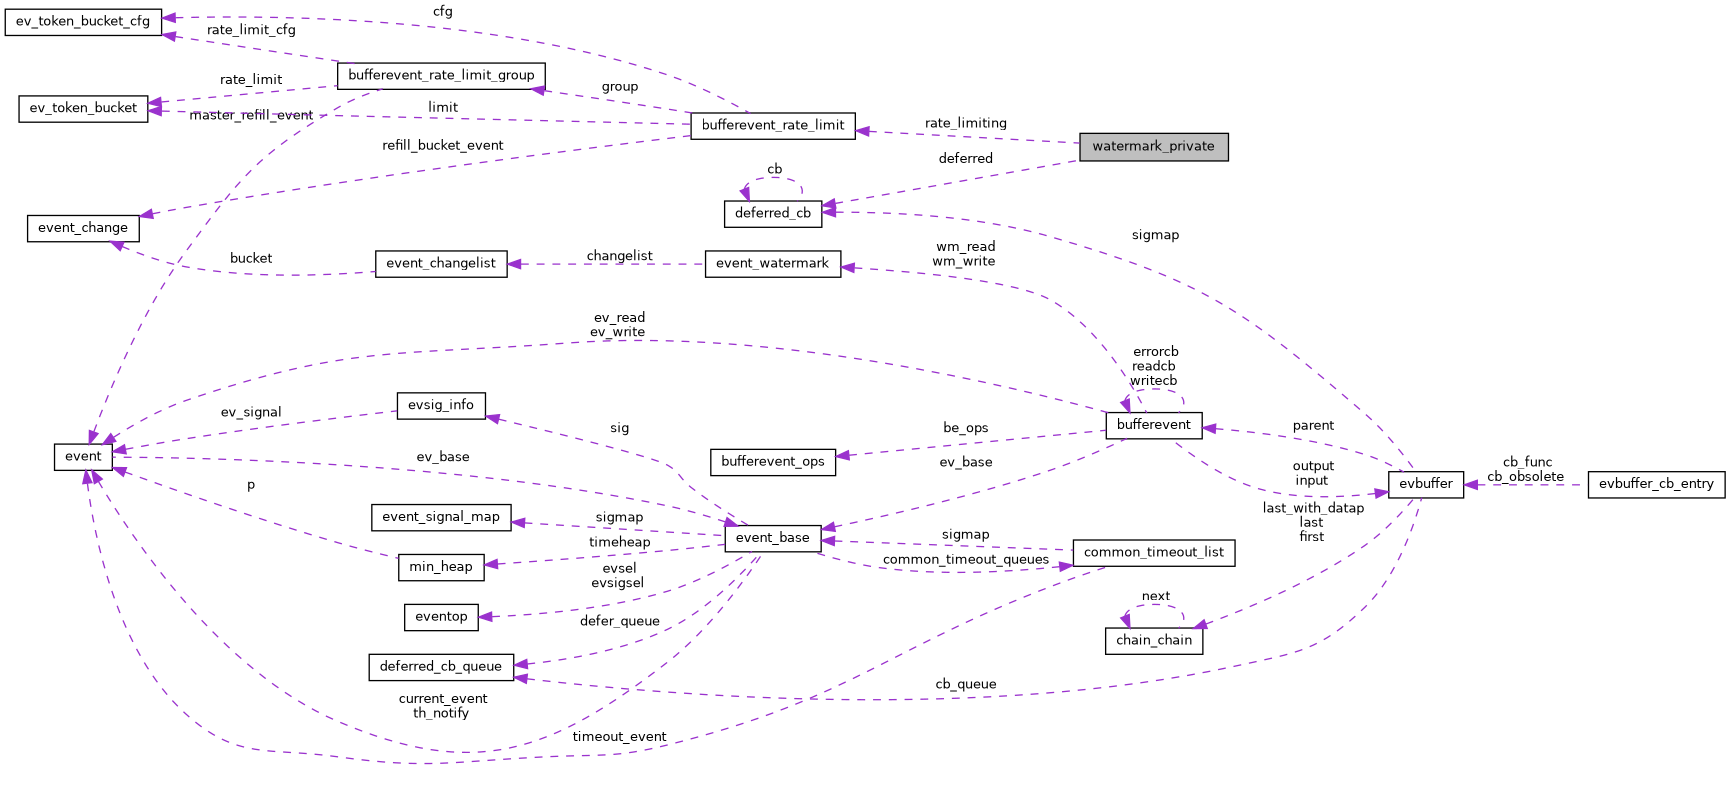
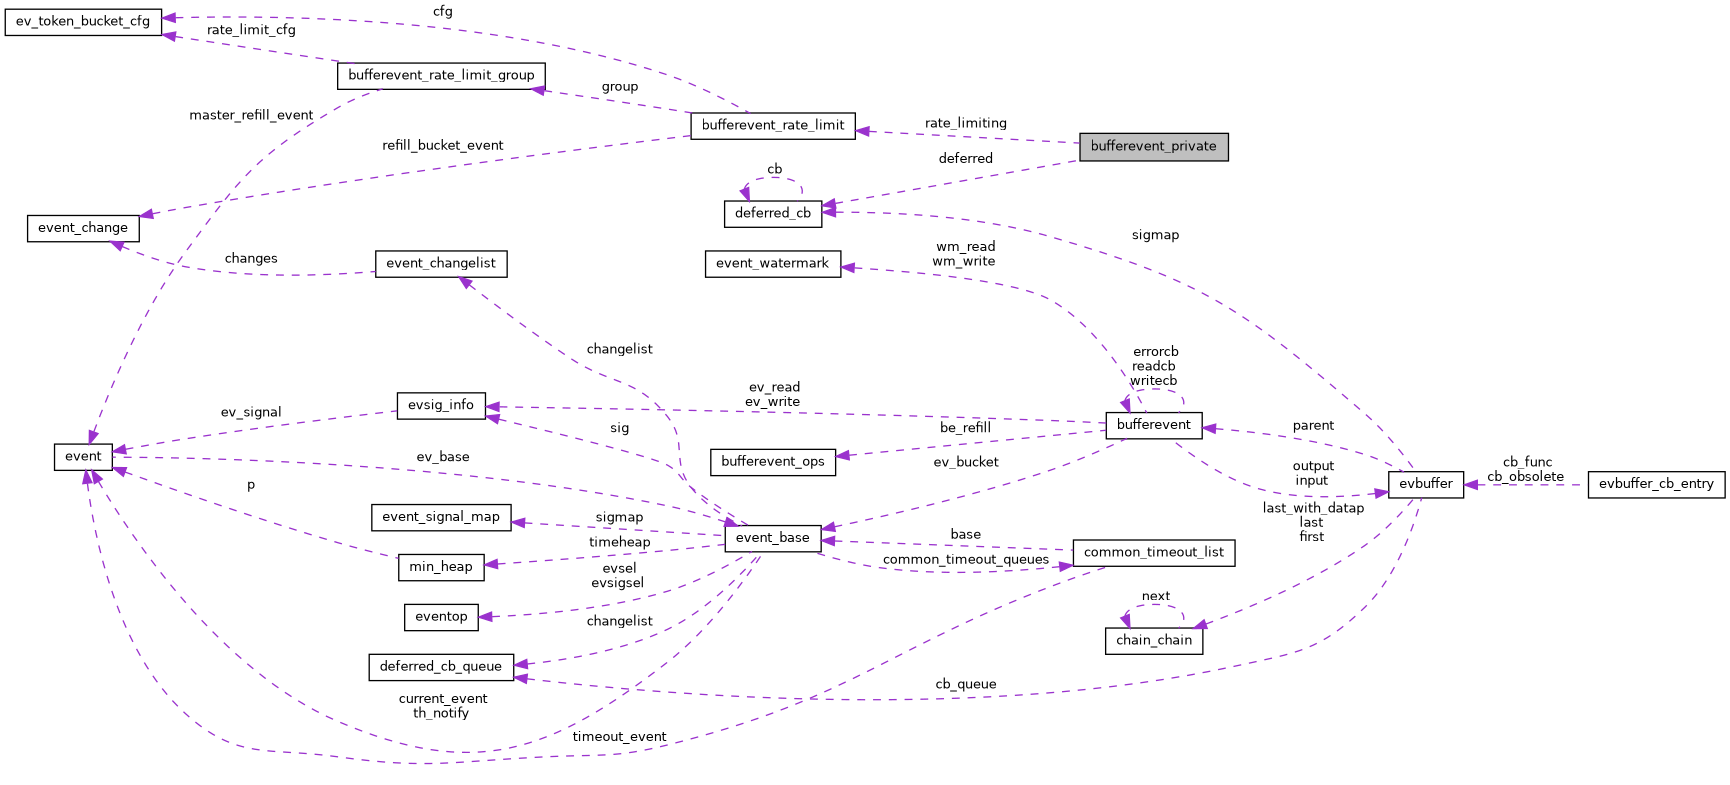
node "ev_token_bucket": removed
node "watermark_private": label "watermark_private" -> "bufferevent_private"
edge "event_changelist" -> "event_change": label " bucket" -> " changes"
edge "event_watermark" -> "event_changelist": now "event_base" -> "event_changelist"
edge "bufferevent" -> "event": now "bufferevent" -> "evsig_info"
edge "bufferevent" -> "bufferevent_ops": label " be_ops" -> " be_refill"
edge "bufferevent" -> "event_base": label " ev_base" -> " ev_bucket"
edge "common_timeout_list" -> "event_base": label " sigmap" -> " base"
edge "event_base" -> "deferred_cb_queue": label " defer_queue" -> " changelist"
